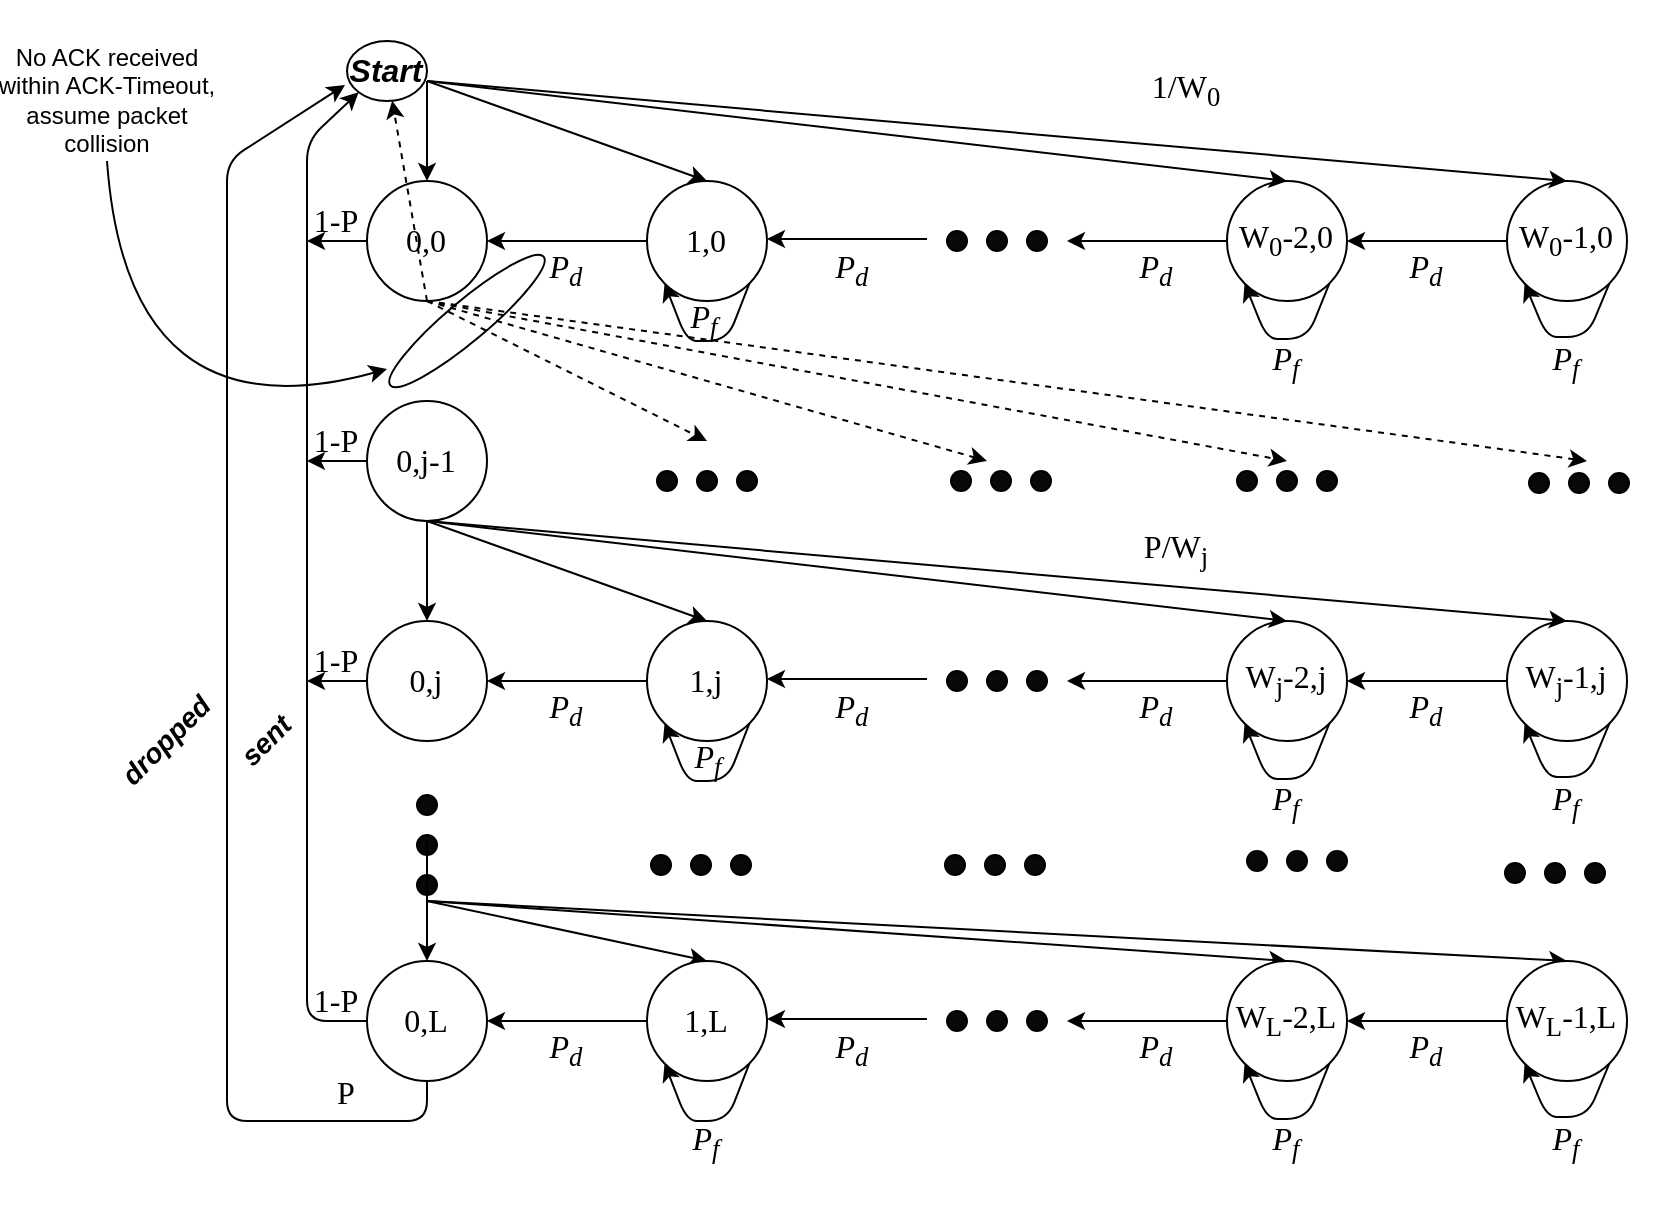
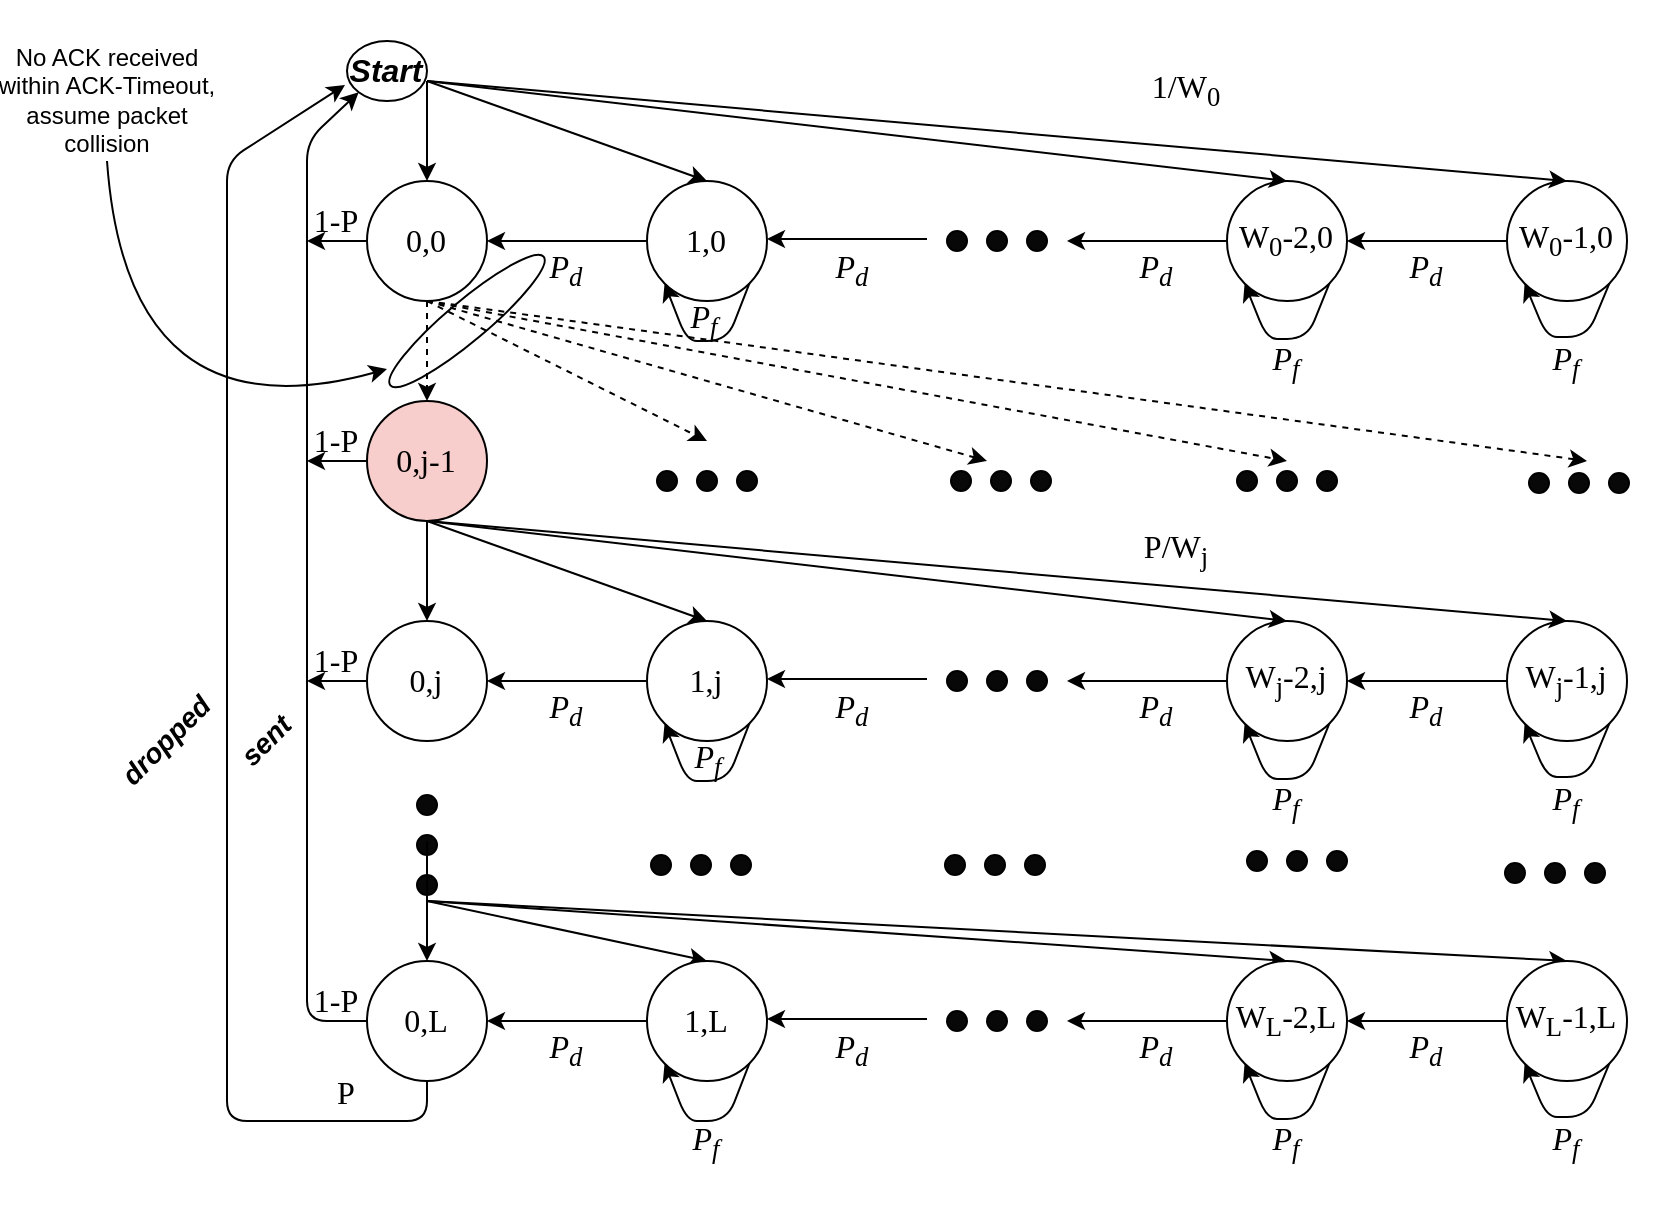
edge "0,0" -> "Start": now "0,0" -> "0,j-1"
node "0,j-1": fillcolor #ffffff -> #f8cecc
